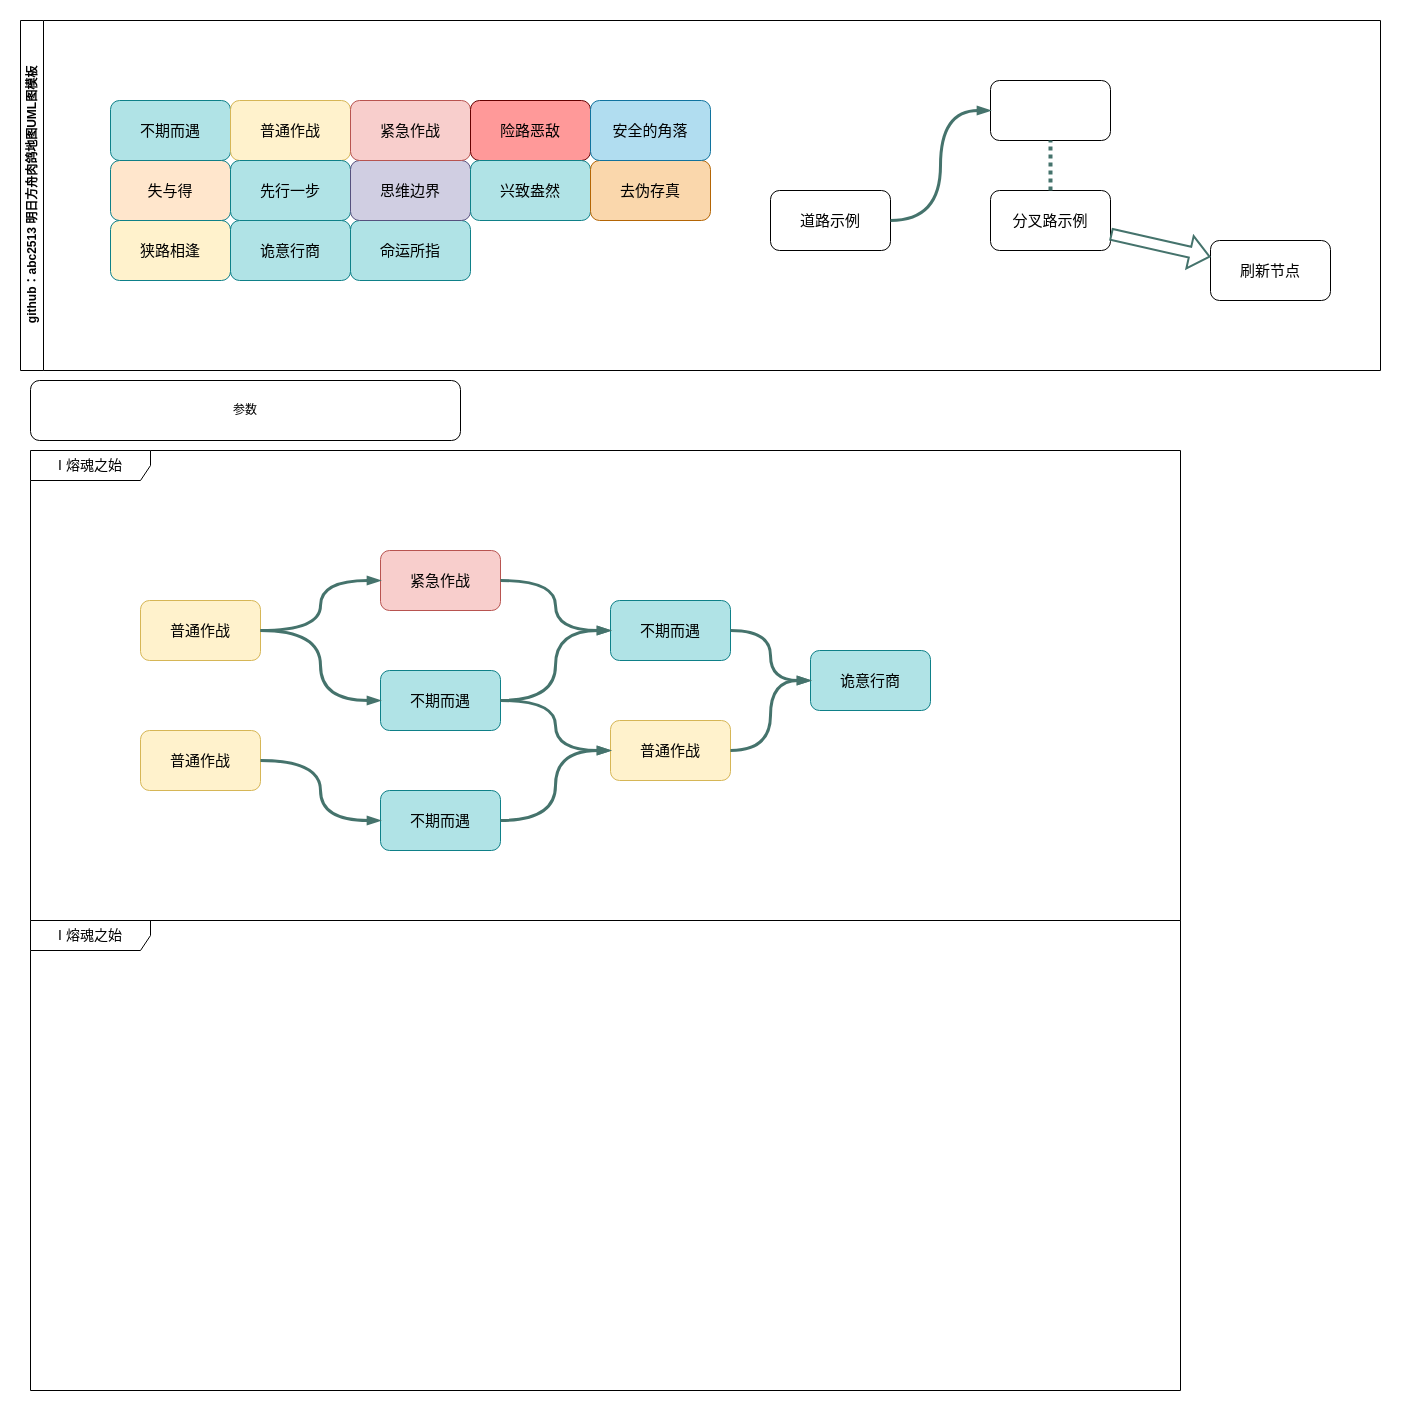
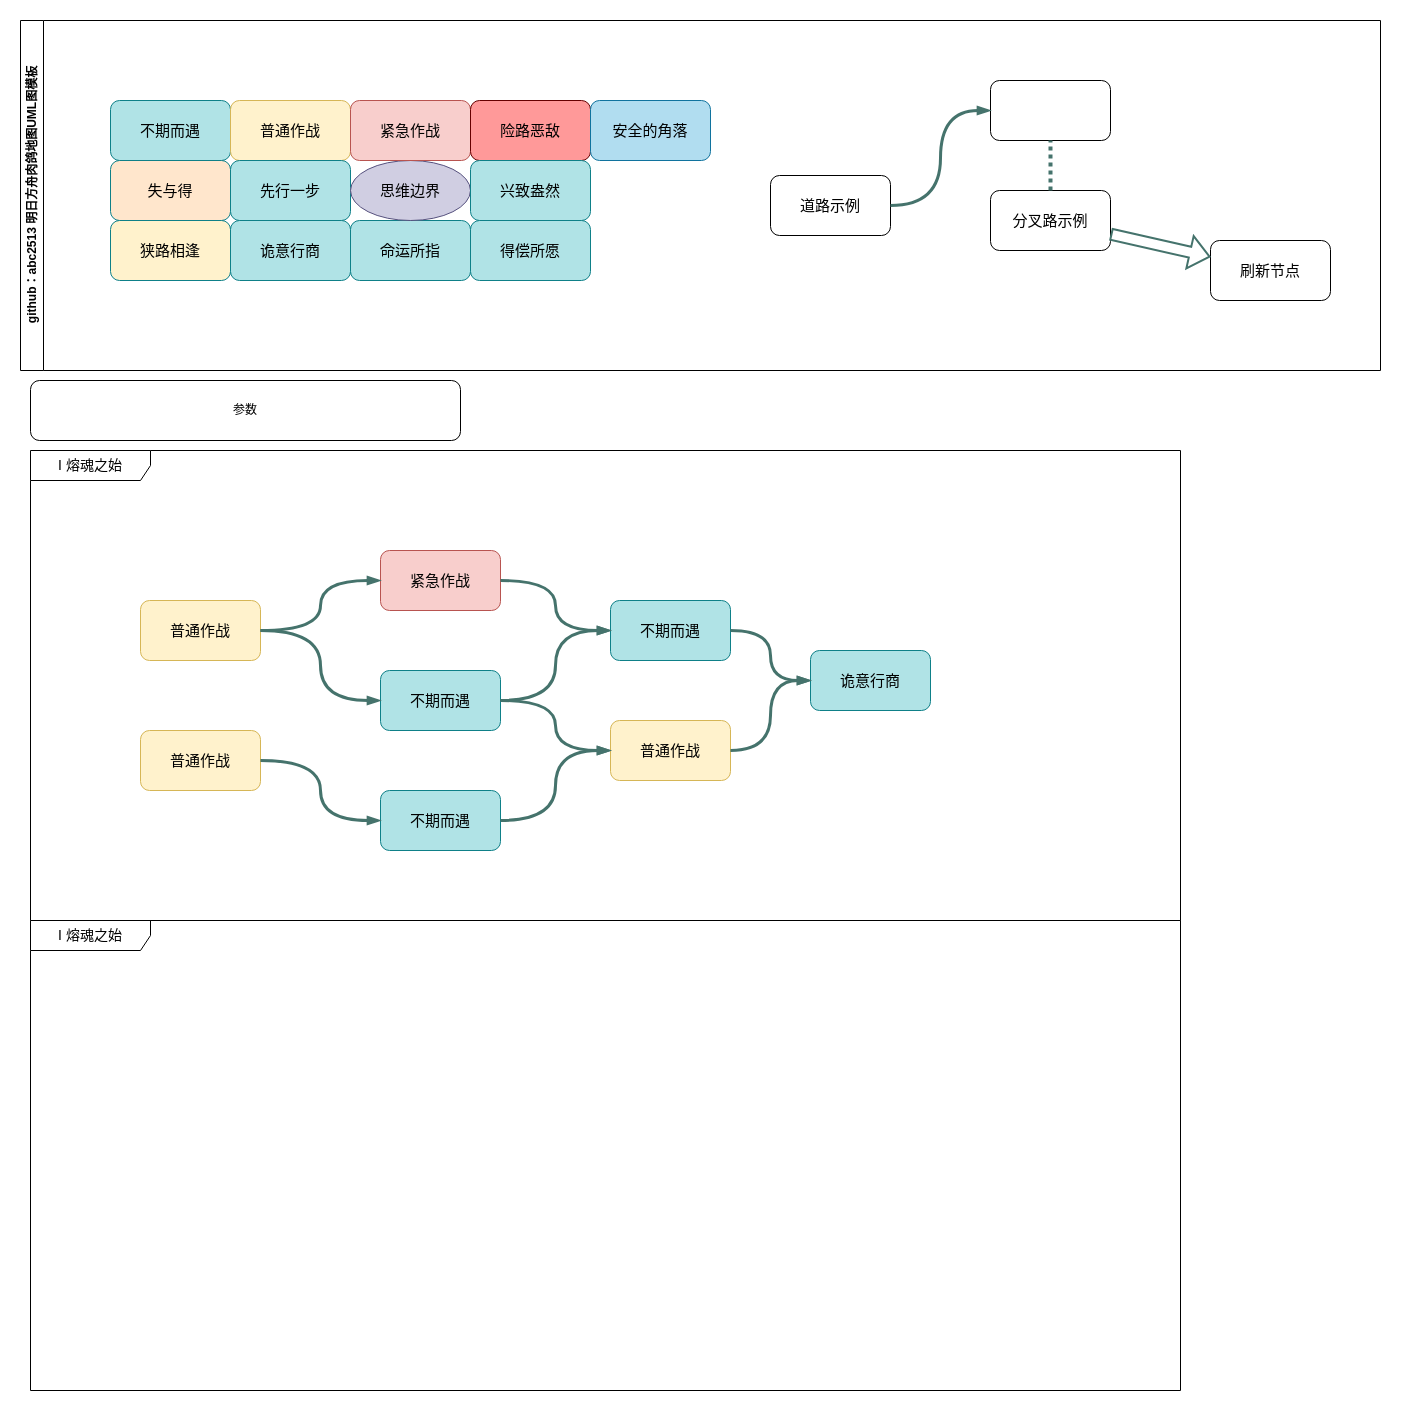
node "思维边界": shape rounded rectangle -> ellipse
node "去伪存真": removed
node "道路示例": moved (831, 221) -> (831, 206)
node "得偿所愿": added
